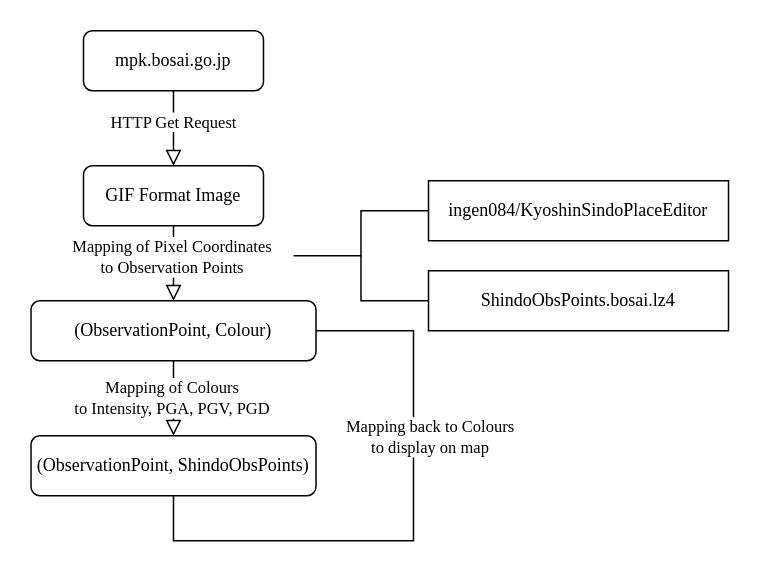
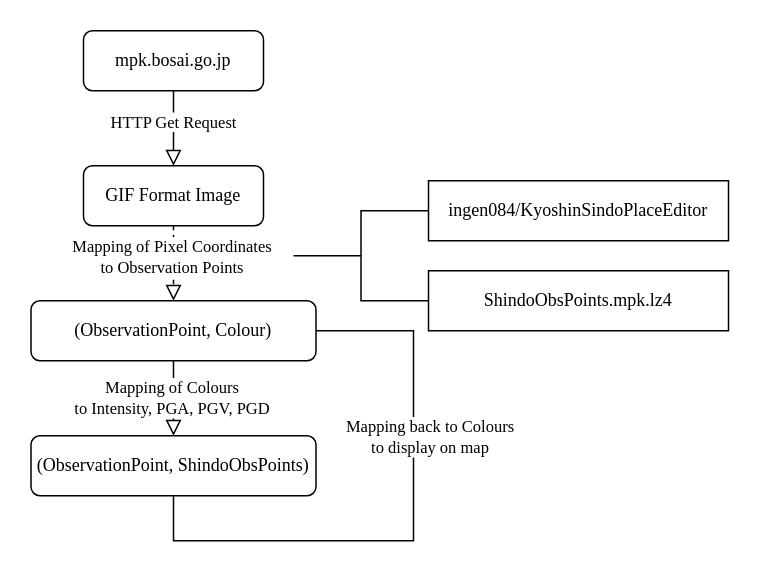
edge "GIF Format Image" -> "(ObservationPoint, Colour)": style solid -> dashed
node "ShindoObsPoints.bosai.lz4": label "ShindoObsPoints.bosai.lz4" -> "ShindoObsPoints.mpk.lz4"
